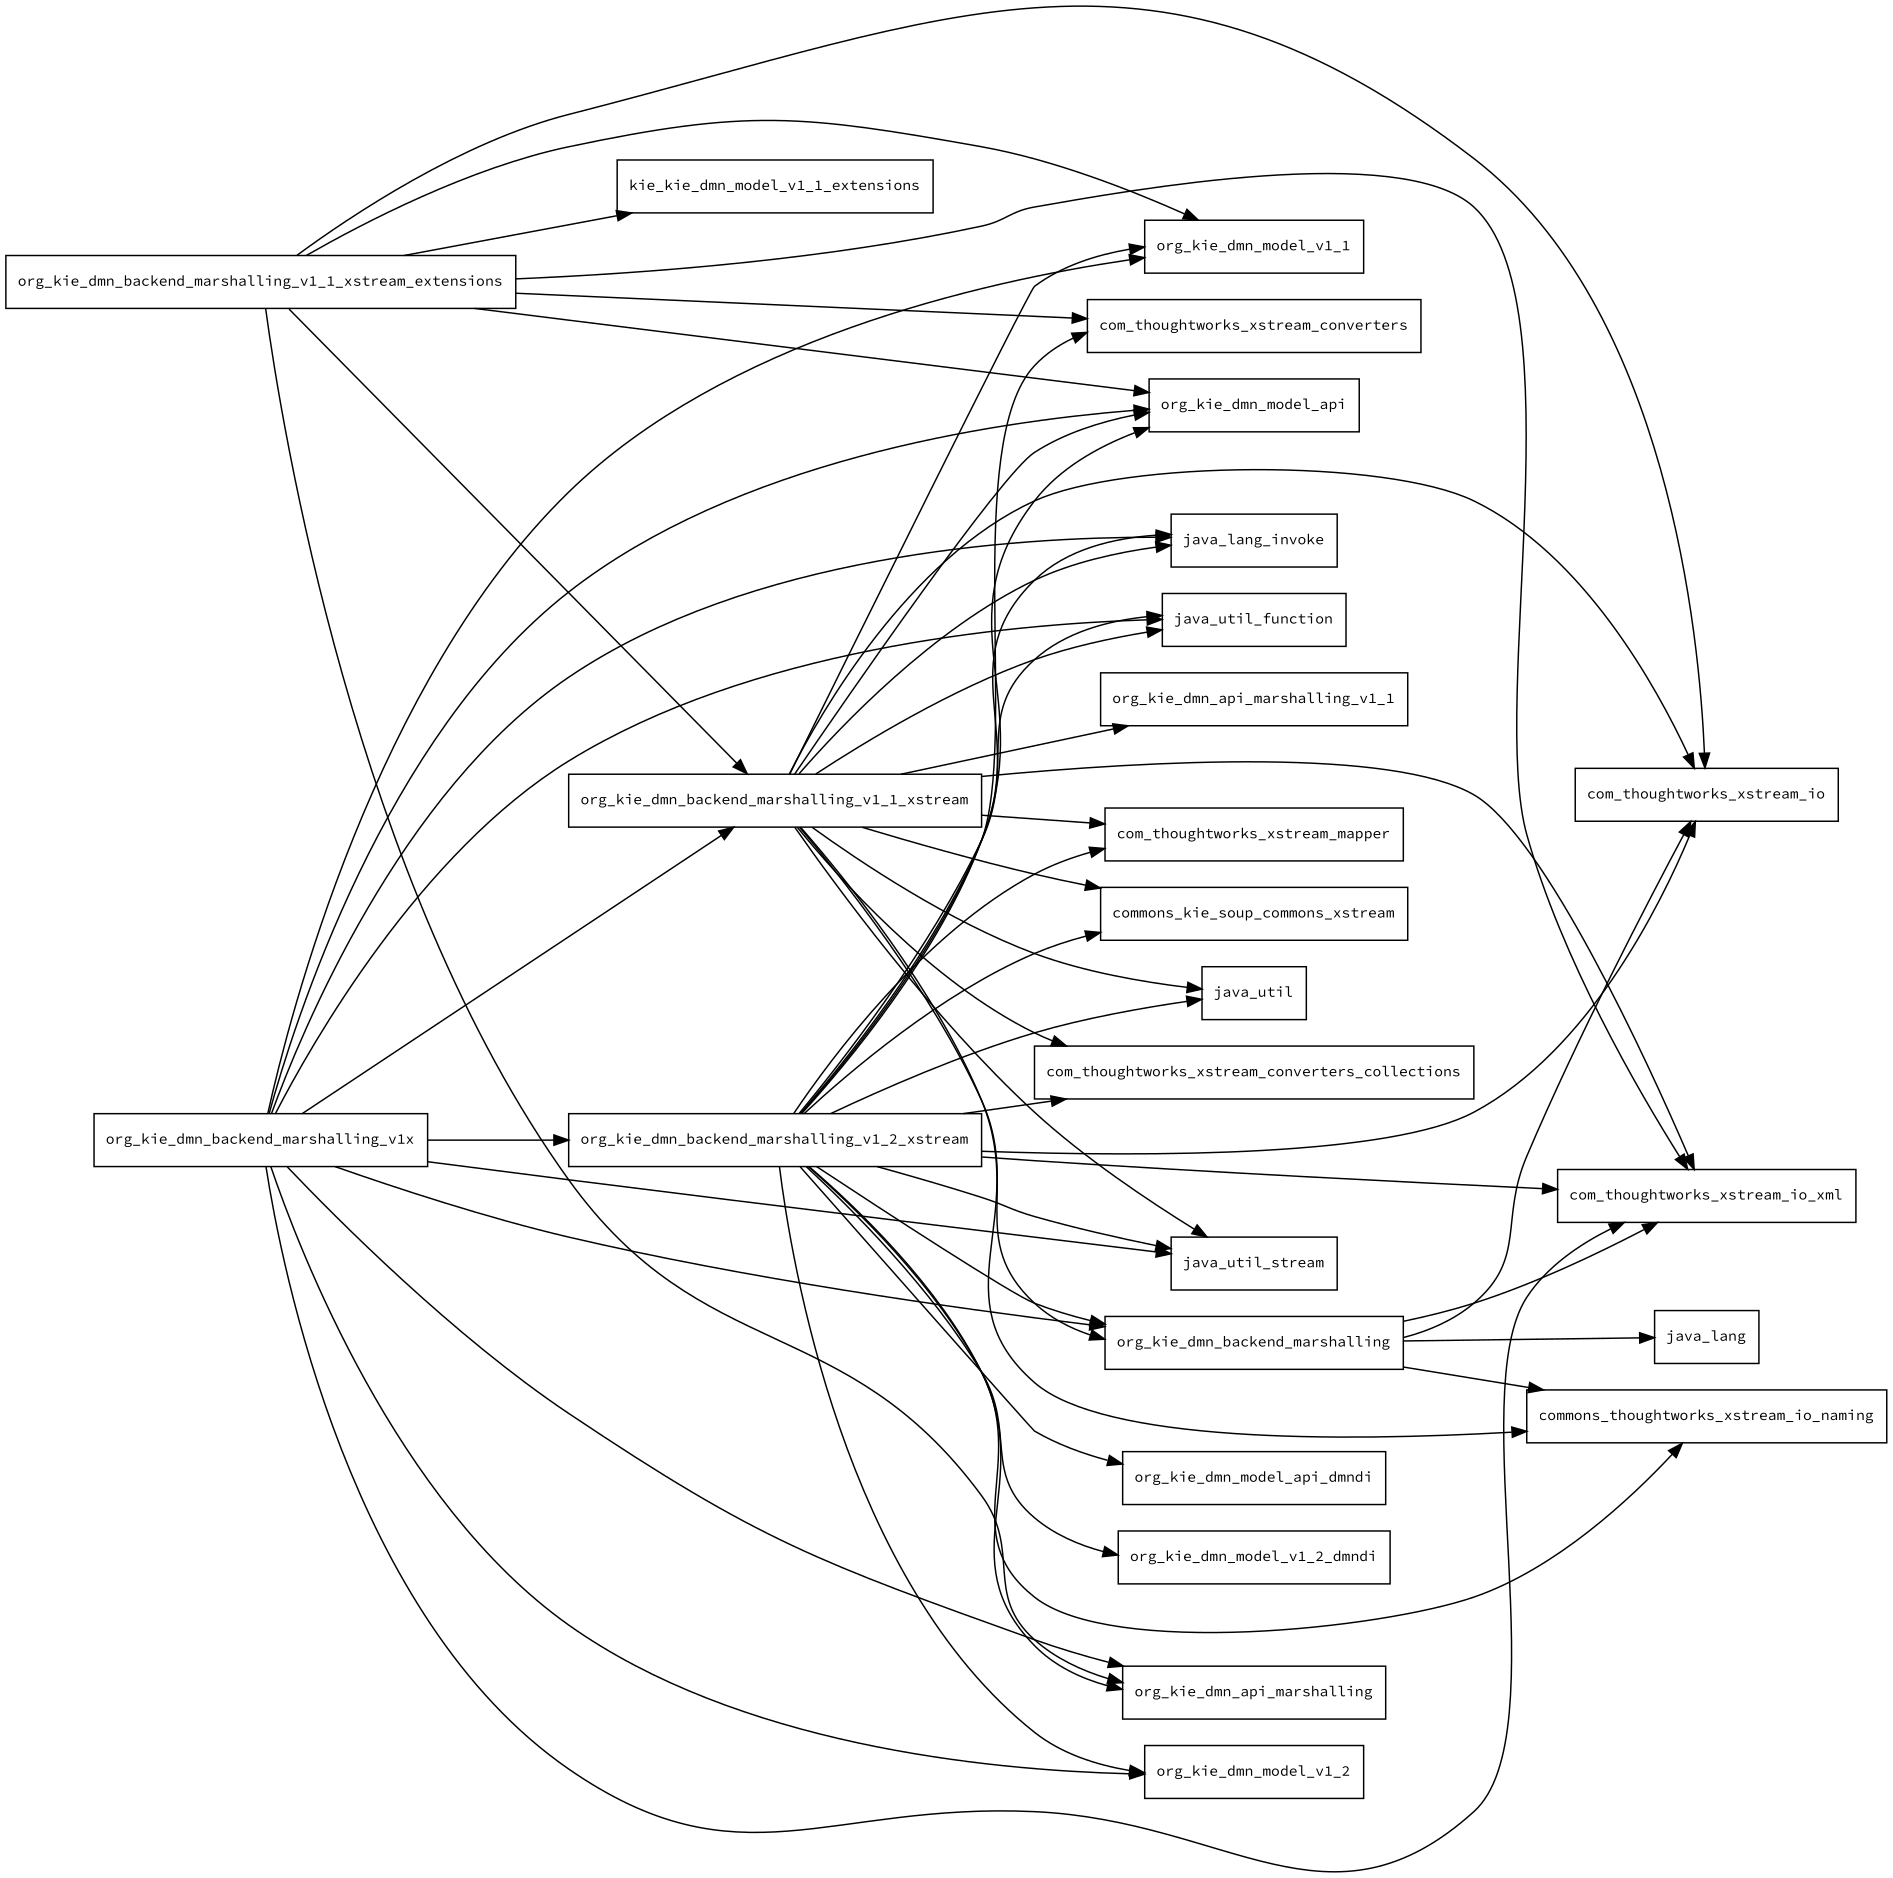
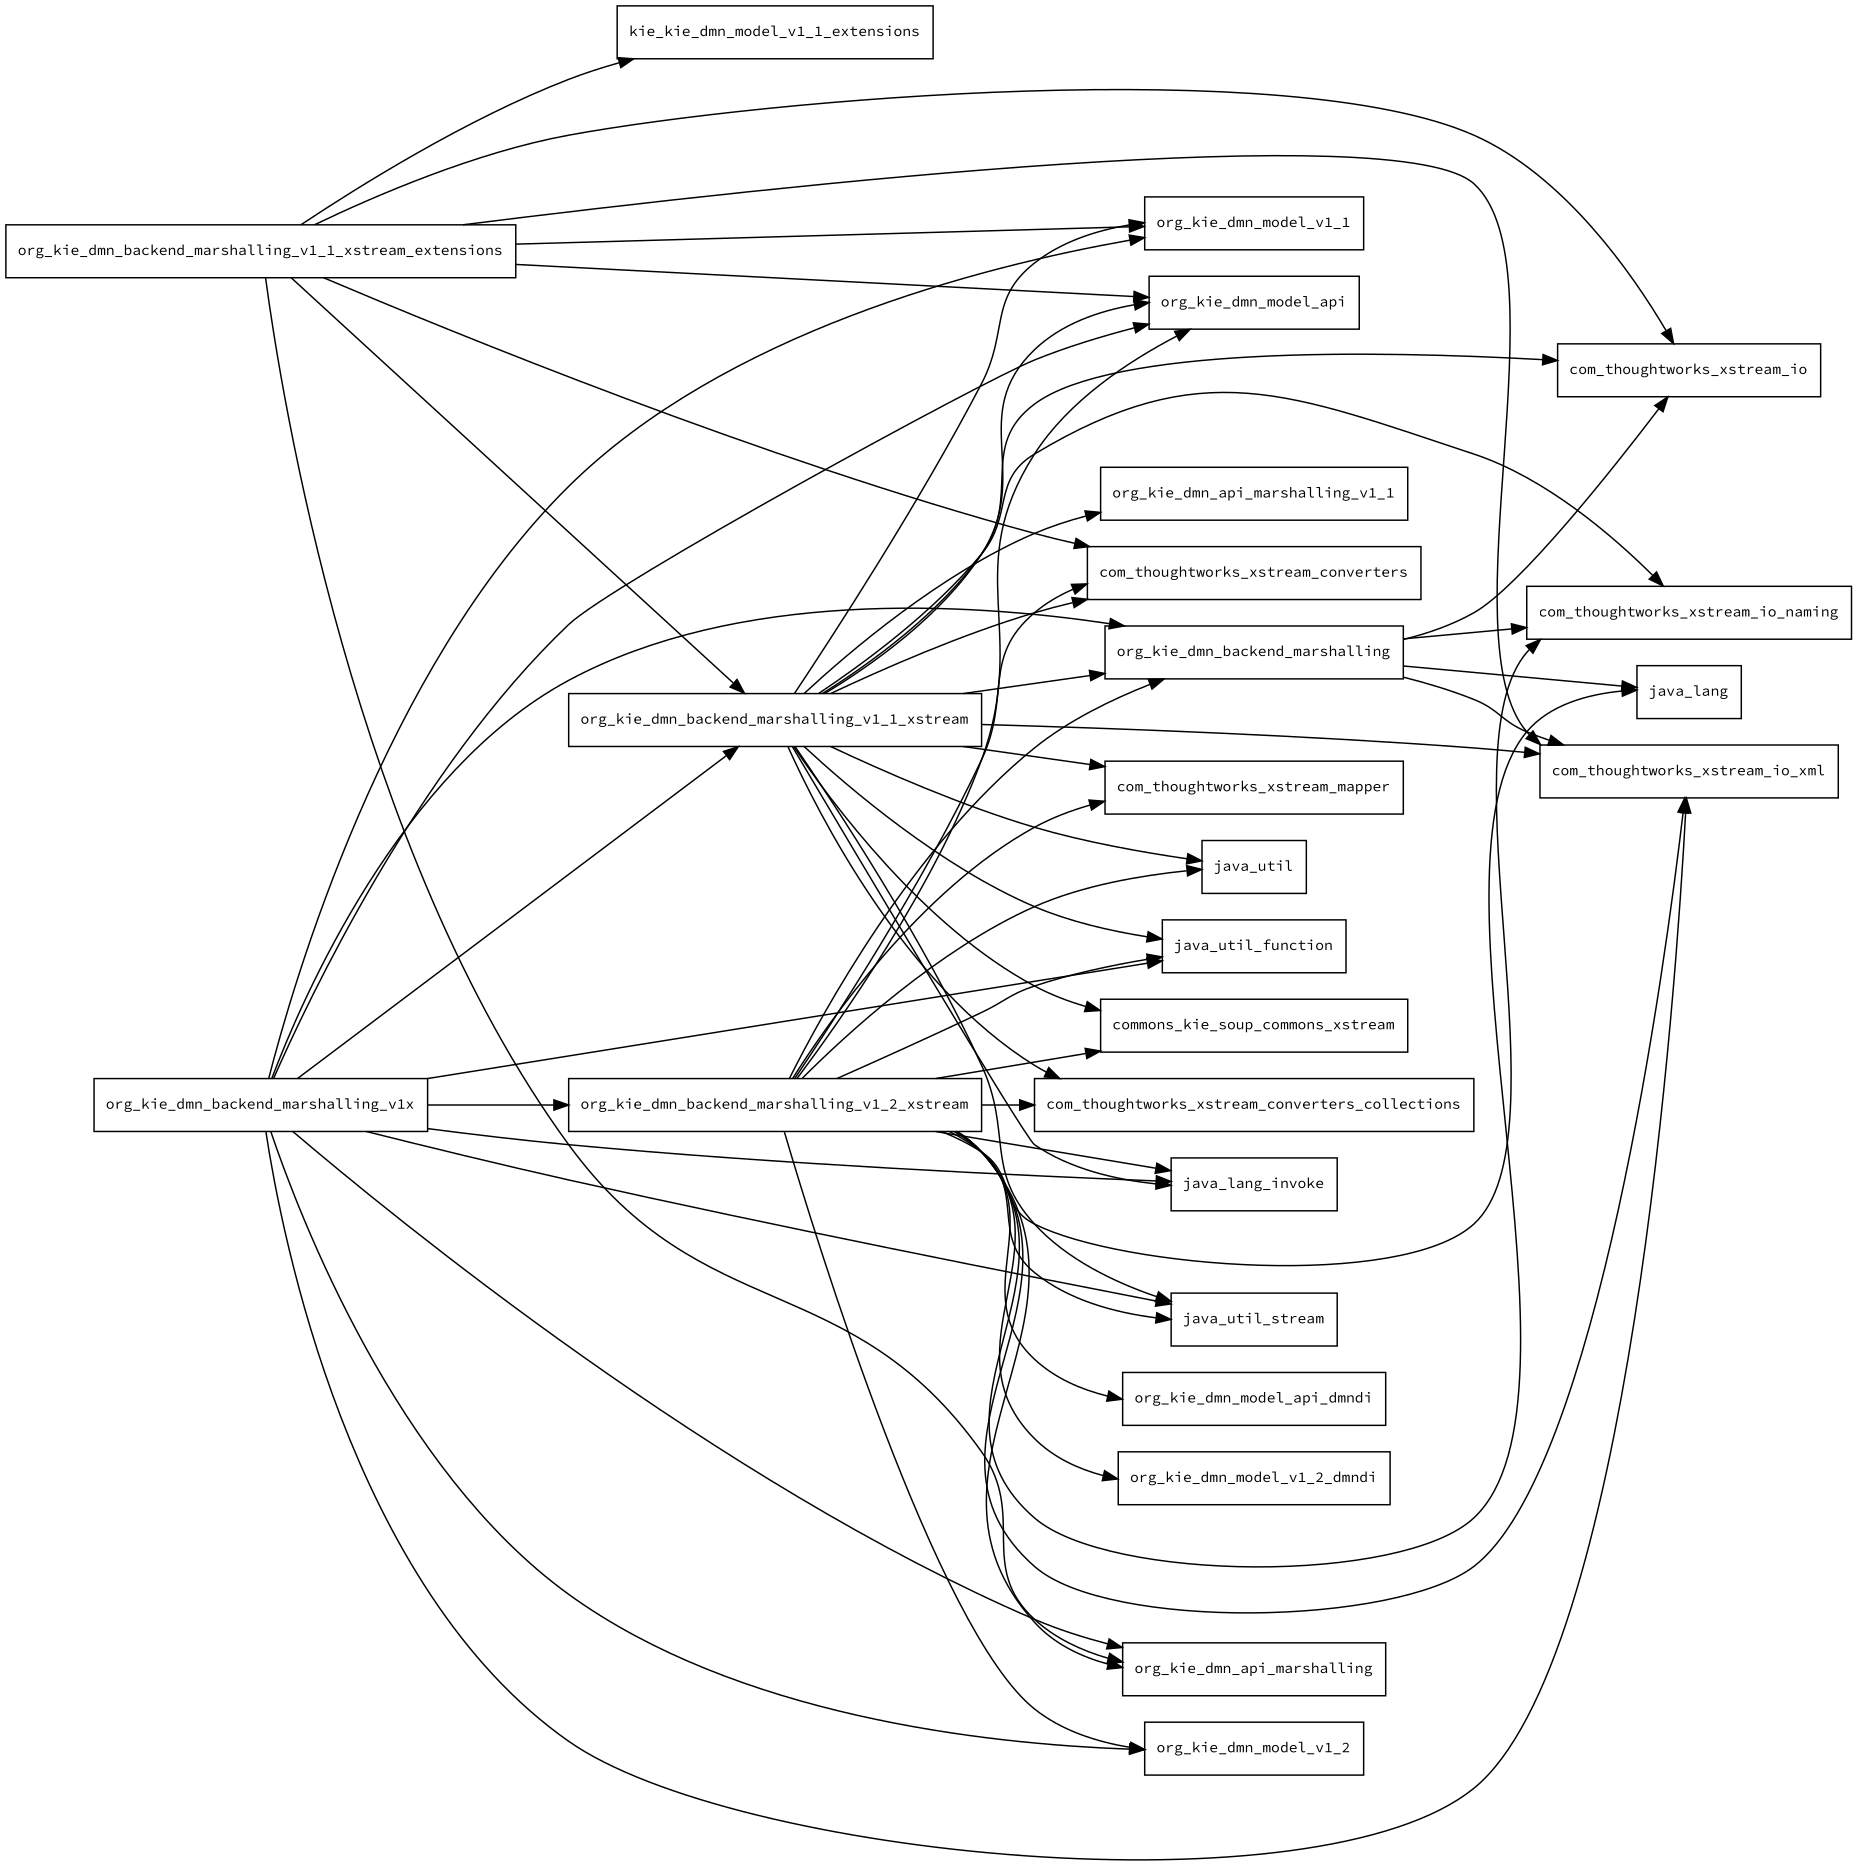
edge "org_kie_dmn_backend_marshalling_v1_1_xstream" -> "com_thoughtworks_xstream_converters": added
edge "org_kie_dmn_backend_marshalling_v1_2_xstream" -> "com_thoughtworks_xstream_io": now "org_kie_dmn_backend_marshalling_v1_2_xstream" -> "java_lang"
node "commons_thoughtworks_xstream_io_naming": label "commons_thoughtworks_xstream_io_naming" -> "com_thoughtworks_xstream_io_naming"
